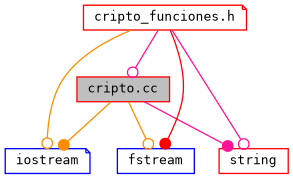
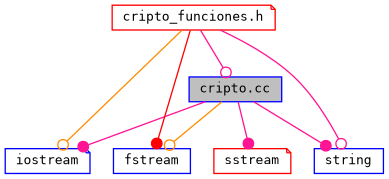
node "cripto.cc": color red -> blue
edge "cripto.cc" -> "iostream": color darkorange -> deeppink
node "sstream": added
node "string": color red -> blue
